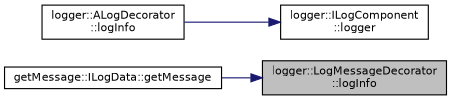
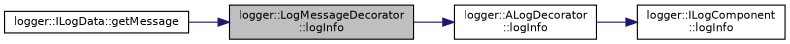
node "logger::ILogComponent ::logger": label "logger::ILogComponent ::logger" -> "logger::ILogComponent ::logInfo"
edge "logger::LogMessageDecorator ::logInfo" -> "logger::ALogDecorator ::logInfo": added
node "getMessage::ILogData::getMessage": label "getMessage::ILogData::getMessage" -> "logger::ILogData::getMessage"
